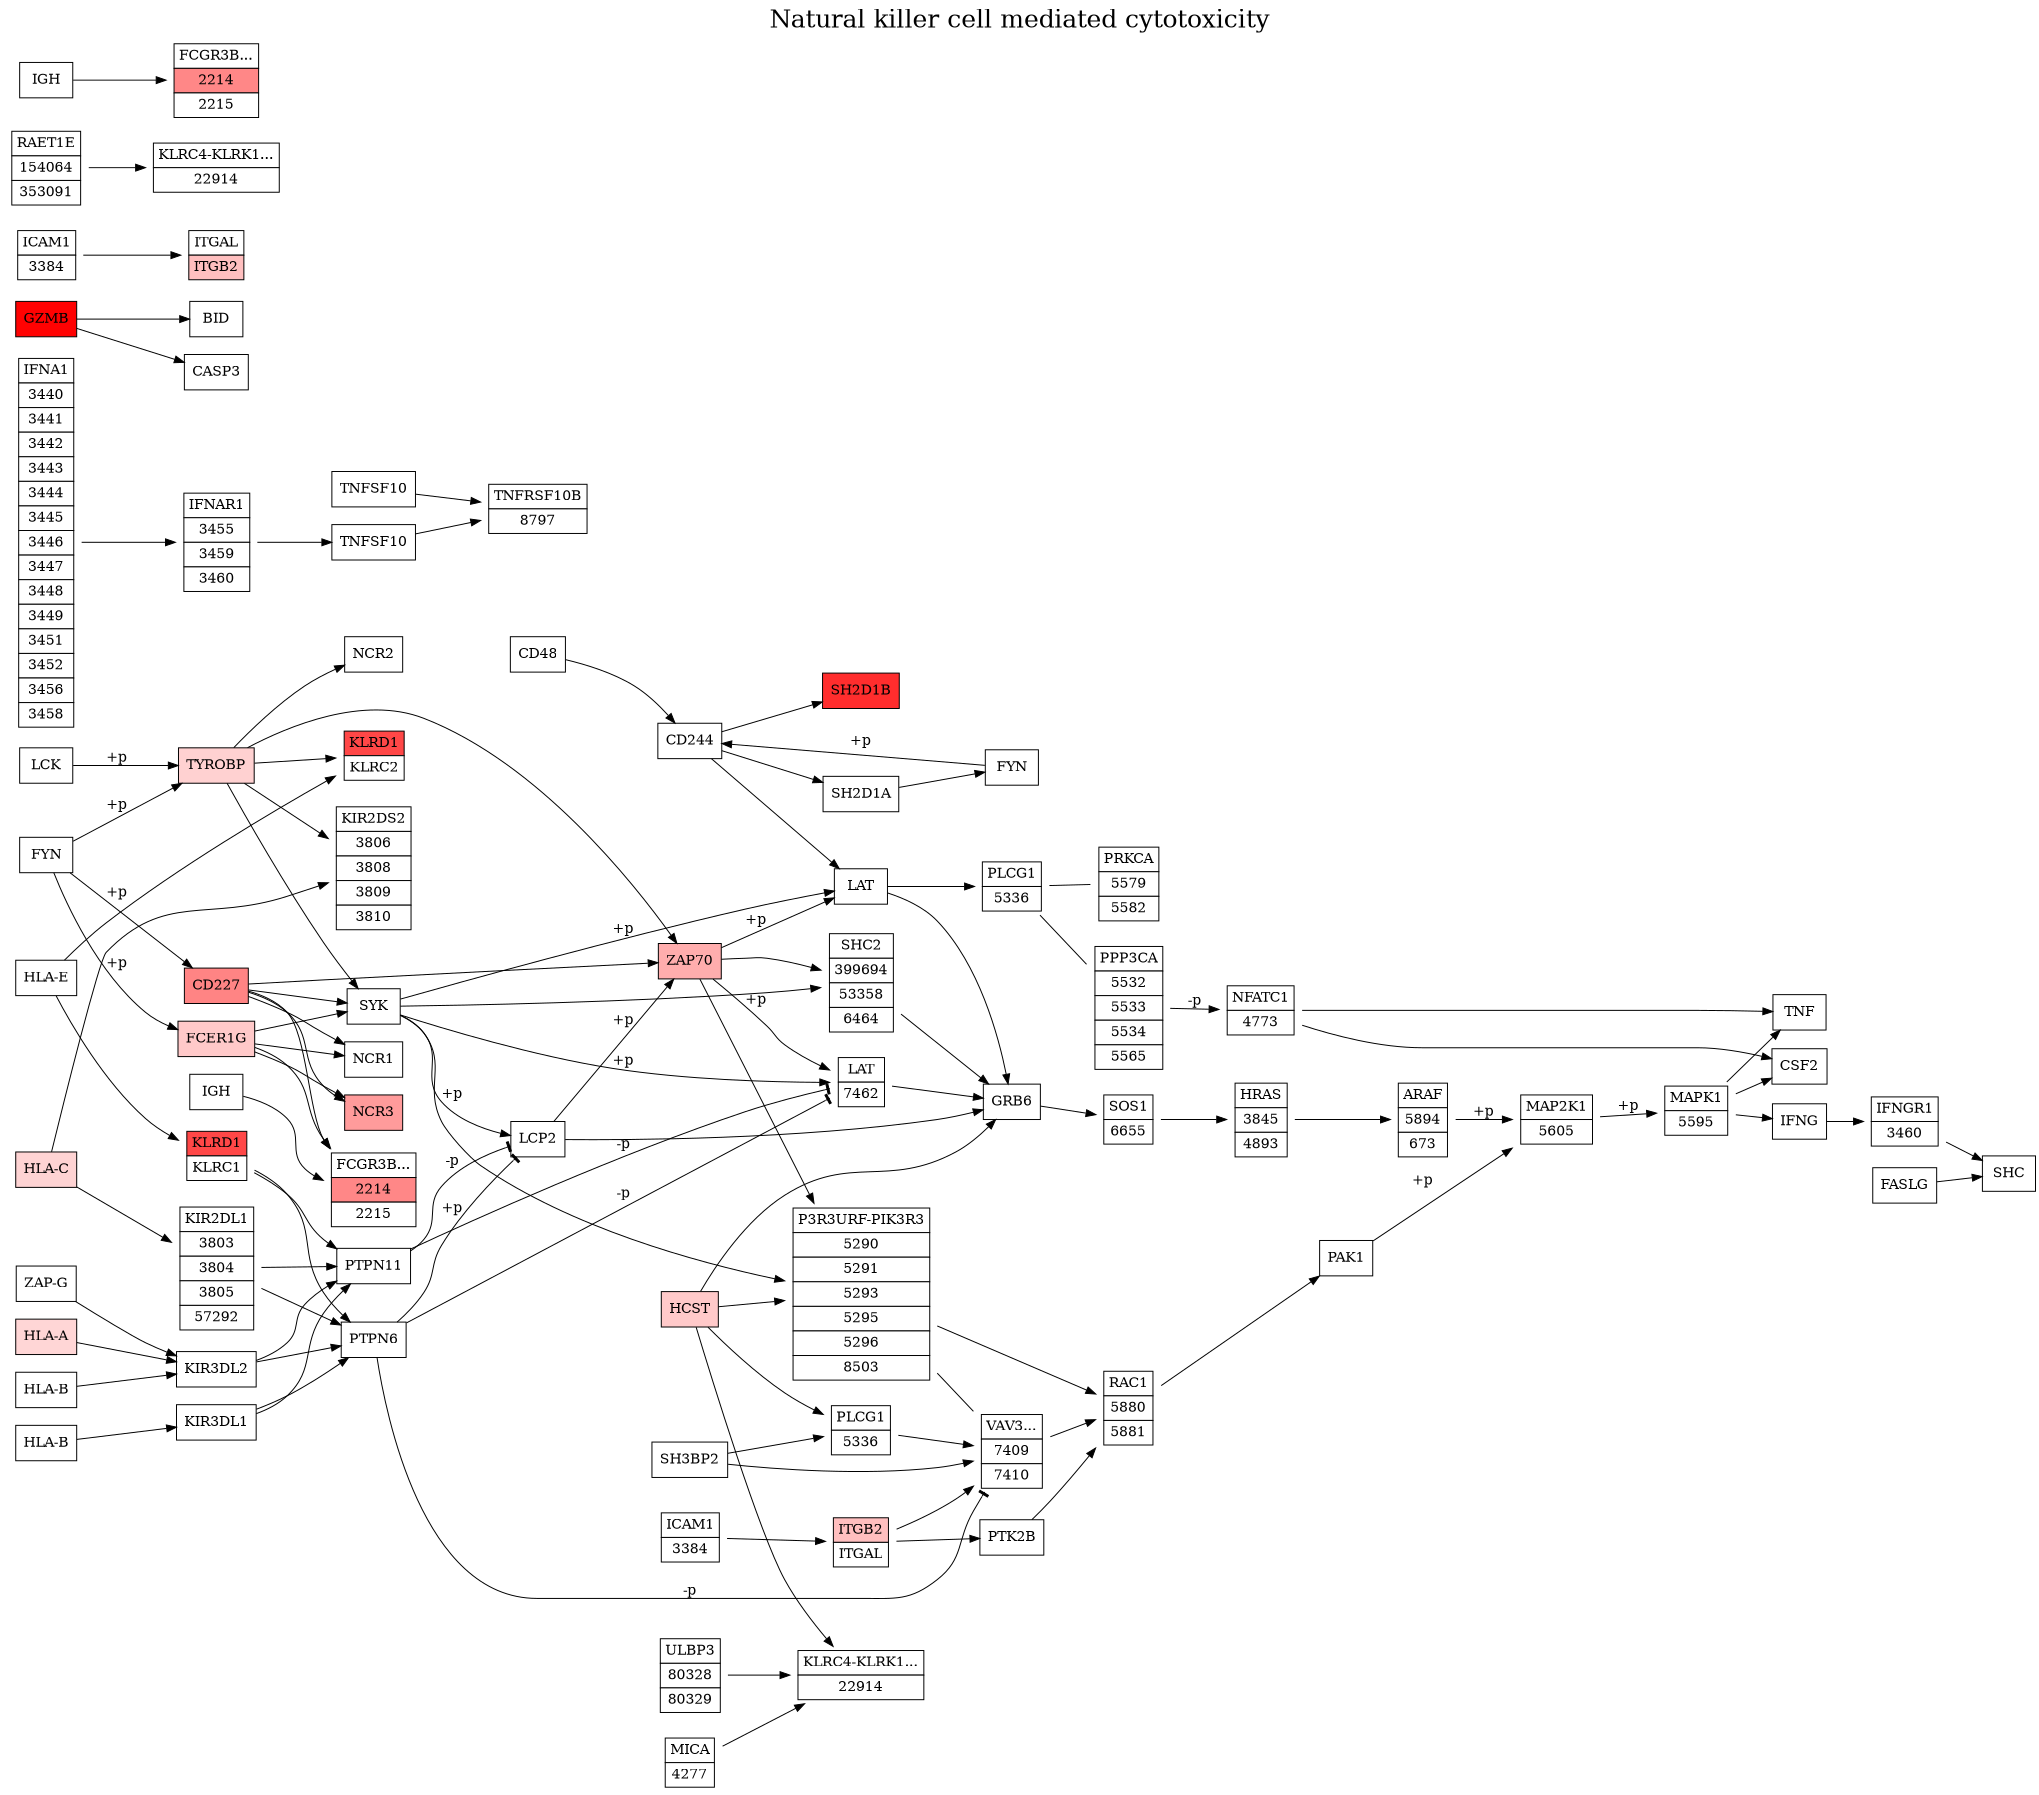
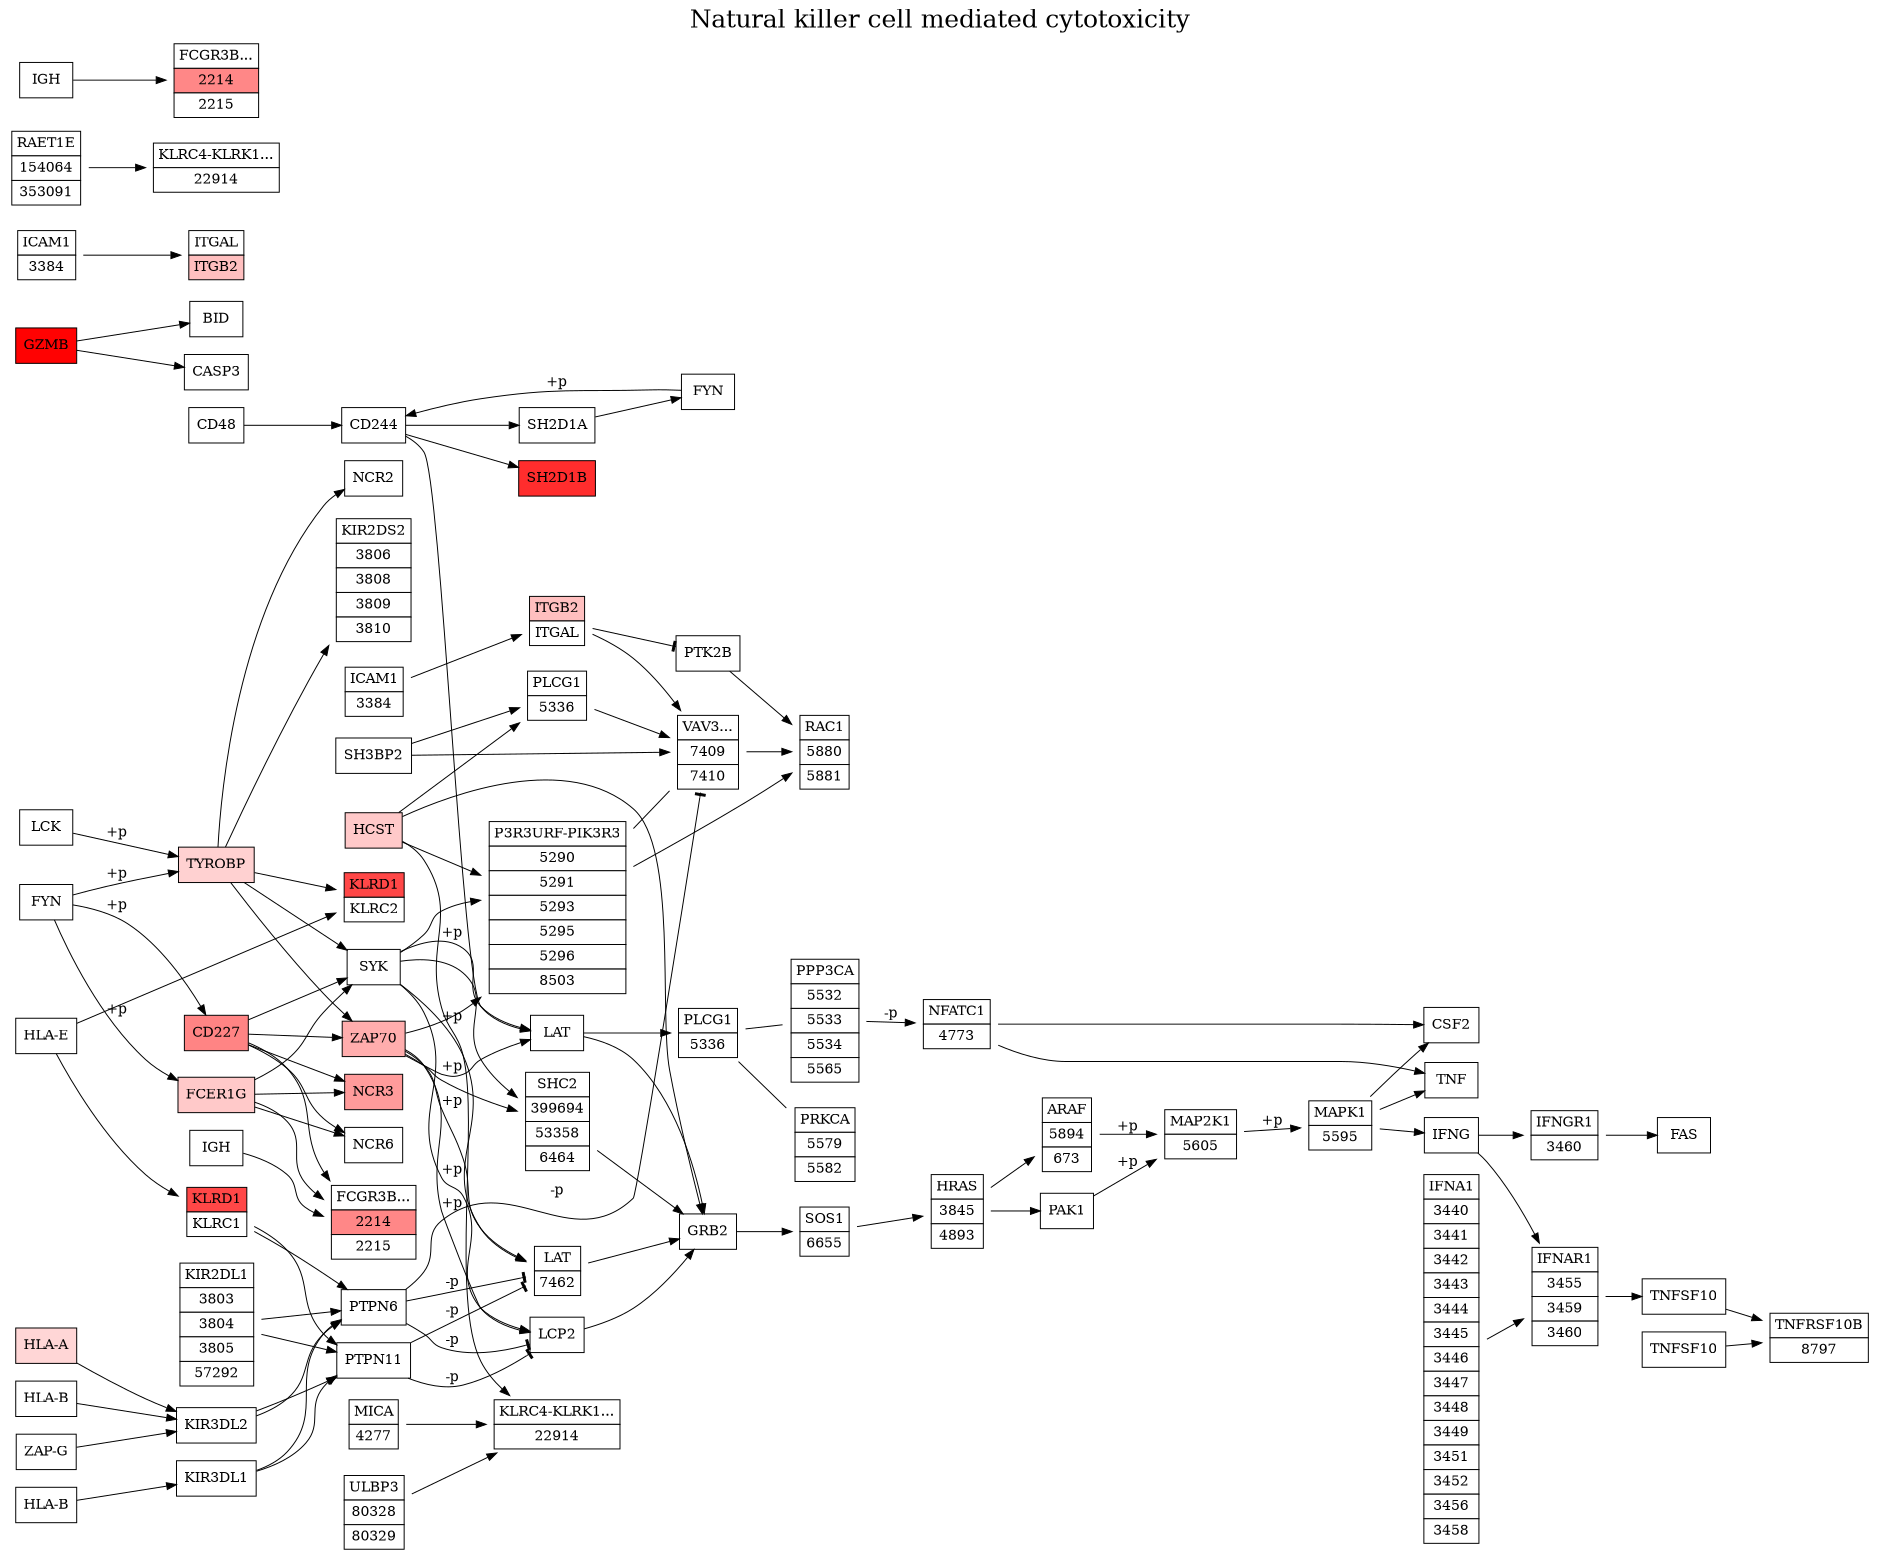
edge "LCP2" -> "ZAP70": reversed
node "NCR1": label "NCR1" -> "NCR6"
node "GRB6": label "GRB6" -> "GRB2"
node "HLA-C": removed
node "SHC": label "SHC" -> "FAS"
node "FASLG": removed
edge "IFNG" -> "IFNAR1": added
edge "PTPN6" -> "LCP2": label "+p" -> "-p"
edge "RAC1" -> "PAK1": now "HRAS" -> "PAK1"
edge "ITGB2" -> "PTK2B": arrowhead normal -> tee
